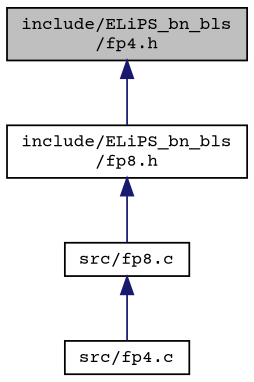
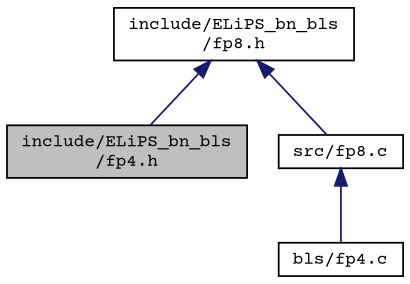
edge "include/ELiPS_bn_bls /fp8.h" -> "include/ELiPS_bn_bls /fp4.h": reversed
node "src/fp4.c": label "src/fp4.c" -> "bls/fp4.c"
